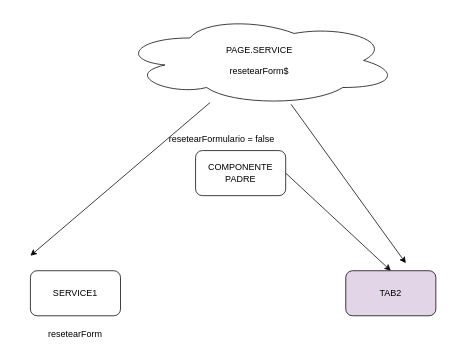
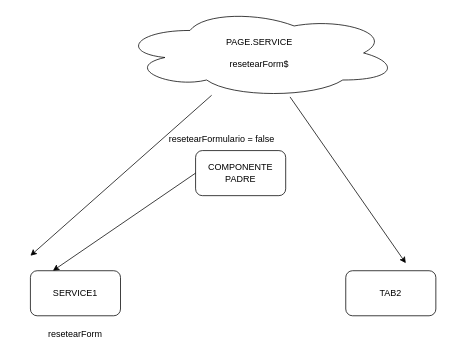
node "PAGE.SERVICE resetearForm$": moved (259, 60) -> (259, 53)
edge "COMPONENTE PADRE" -> "SERVICE1": added
edge "COMPONENTE PADRE" -> "TAB2": removed
node "TAB2": fillcolor #e1d5e7 -> #ffffff
